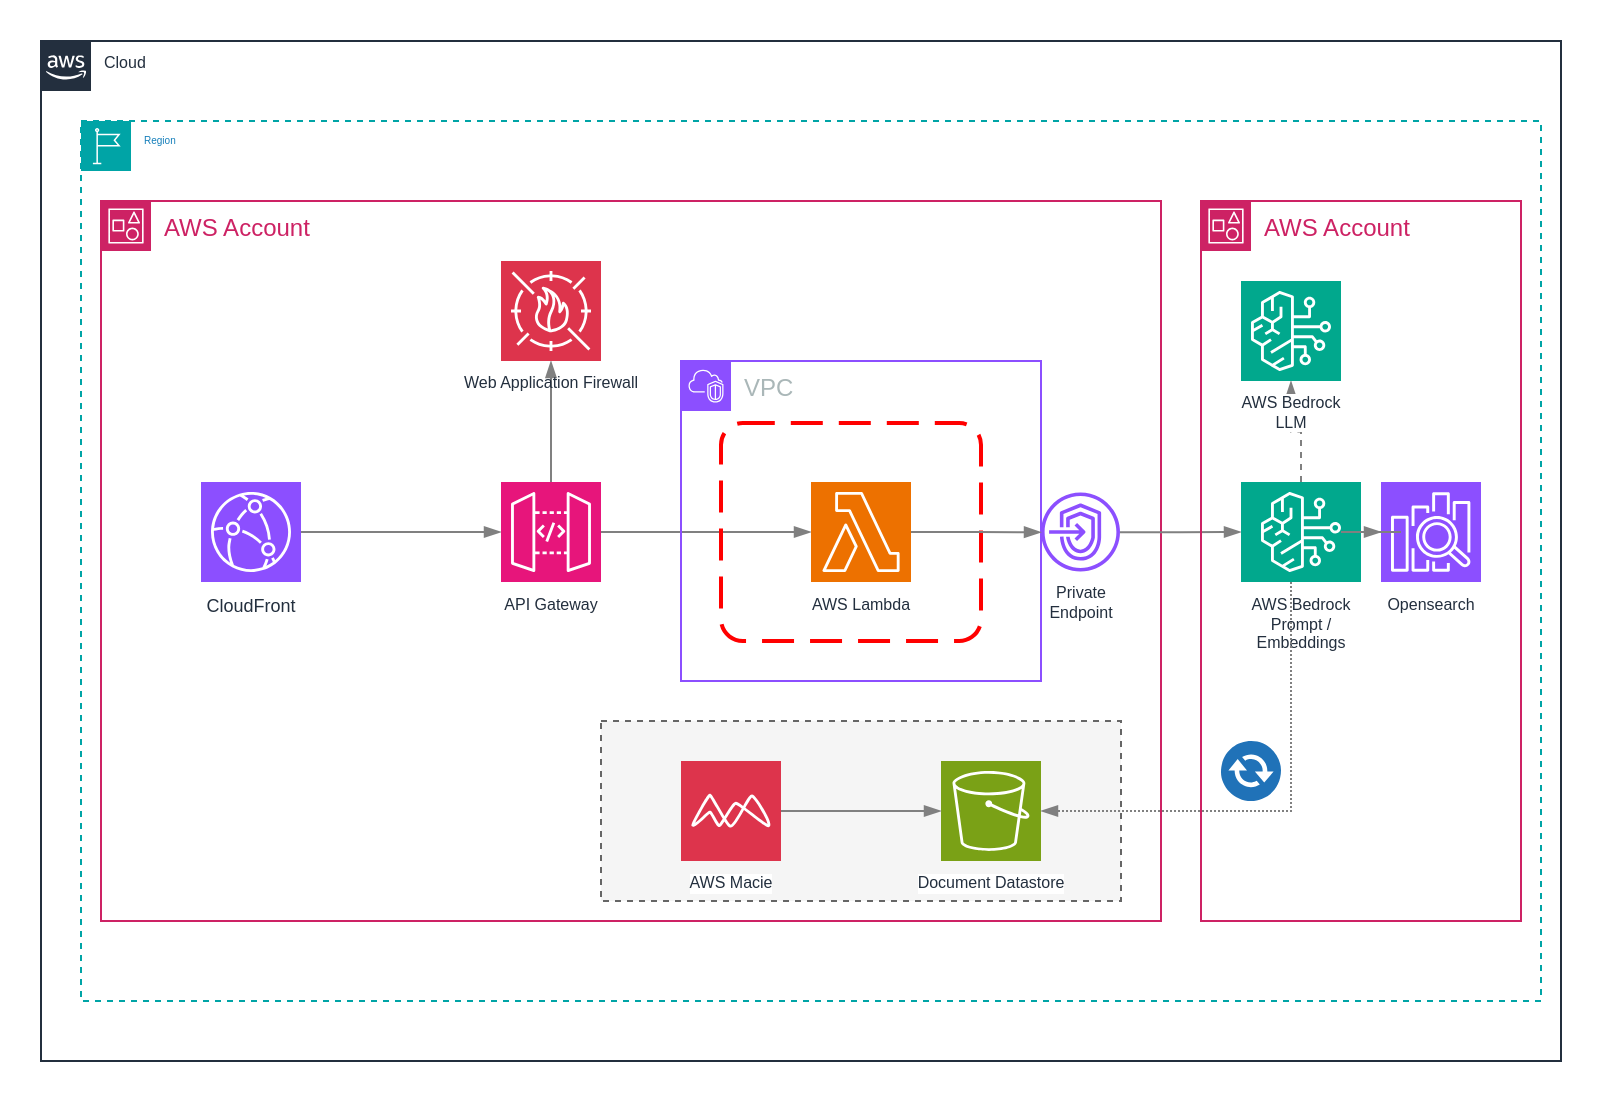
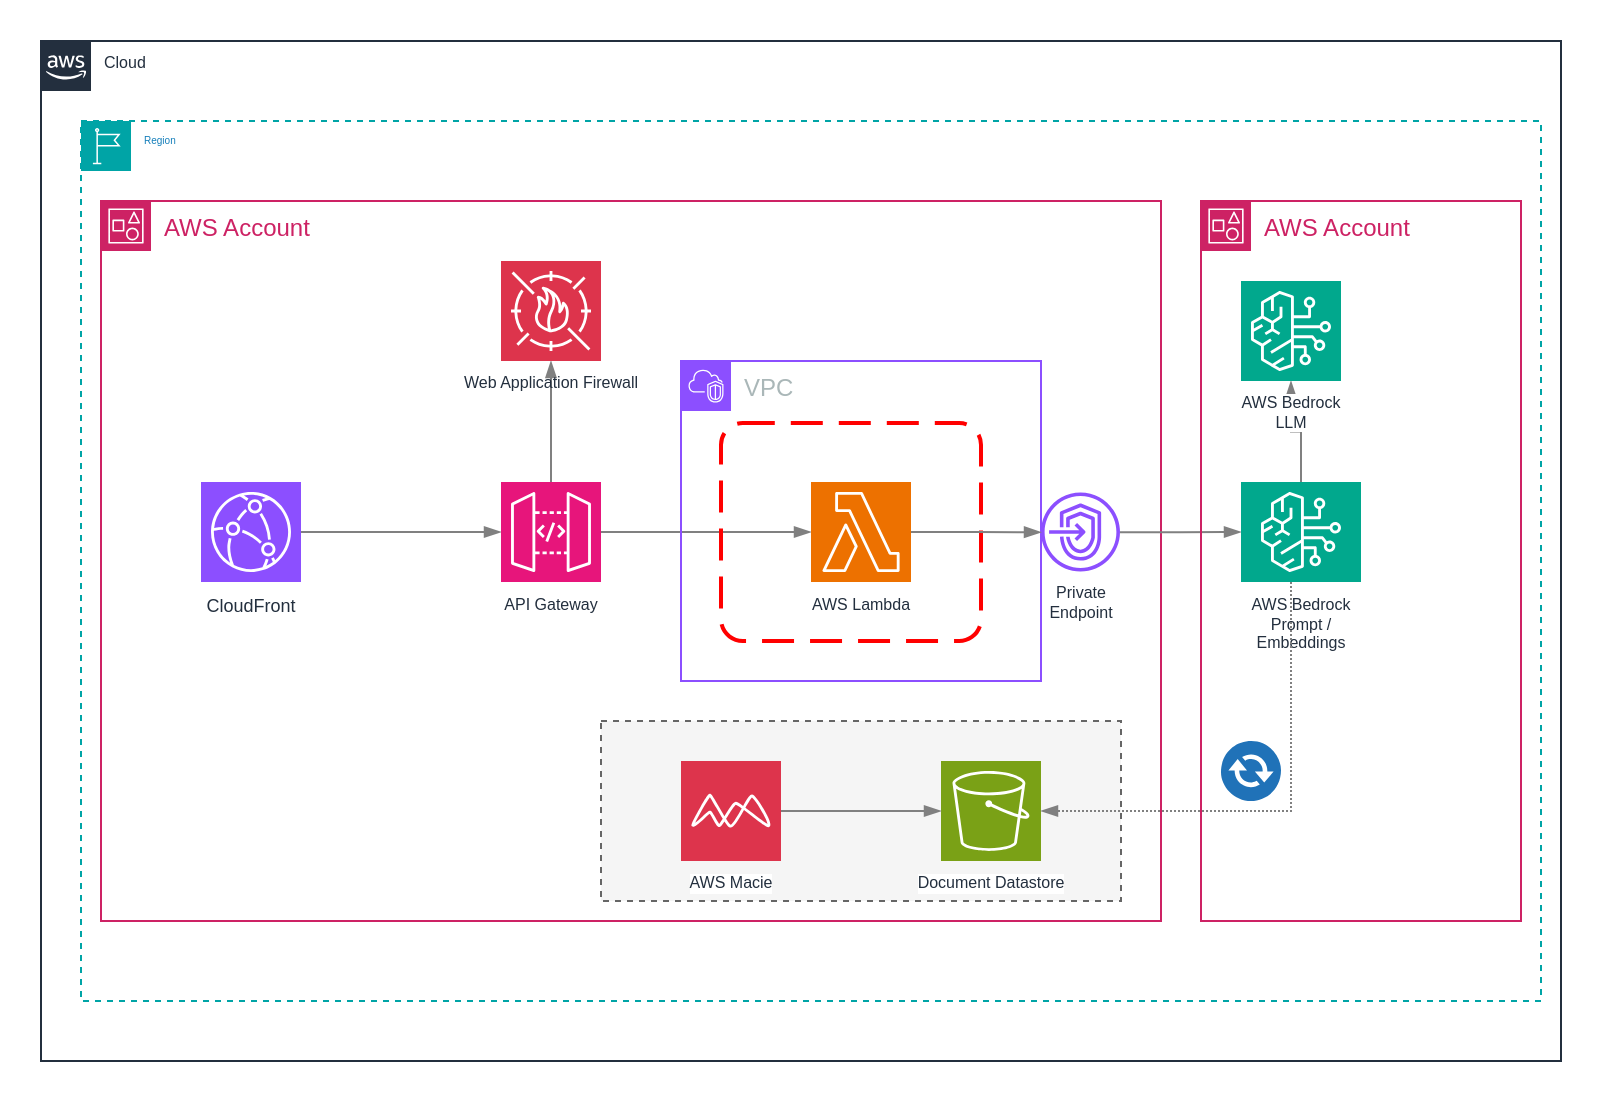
edge "AWS Bedrock Prompt / Embeddings" -> "AWS Bedrock LLM": style dashed -> solid
edge "AWS Bedrock Prompt / Embeddings" -> "Opensearch": removed
node "Opensearch": removed
